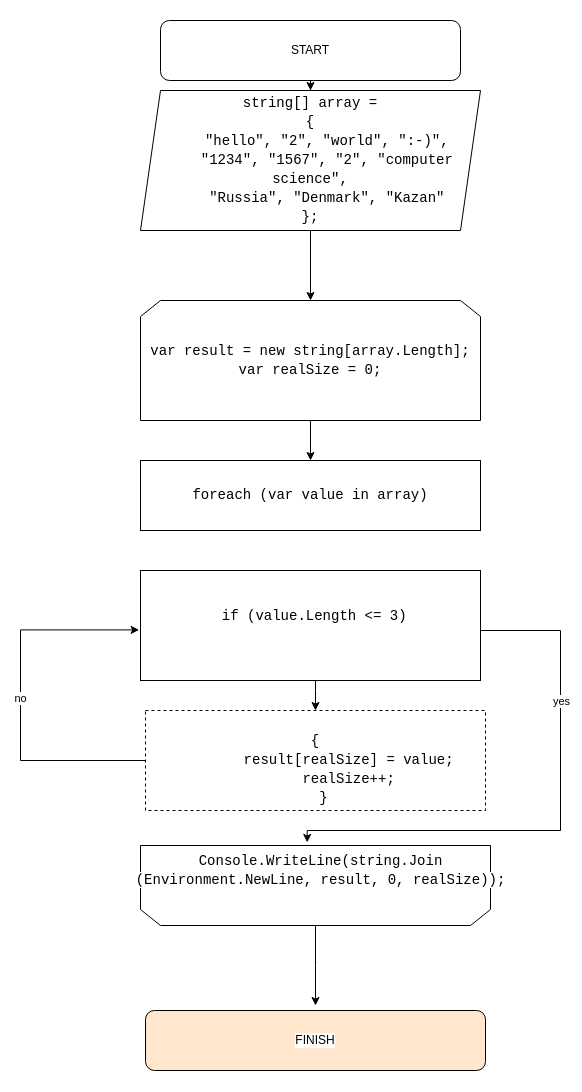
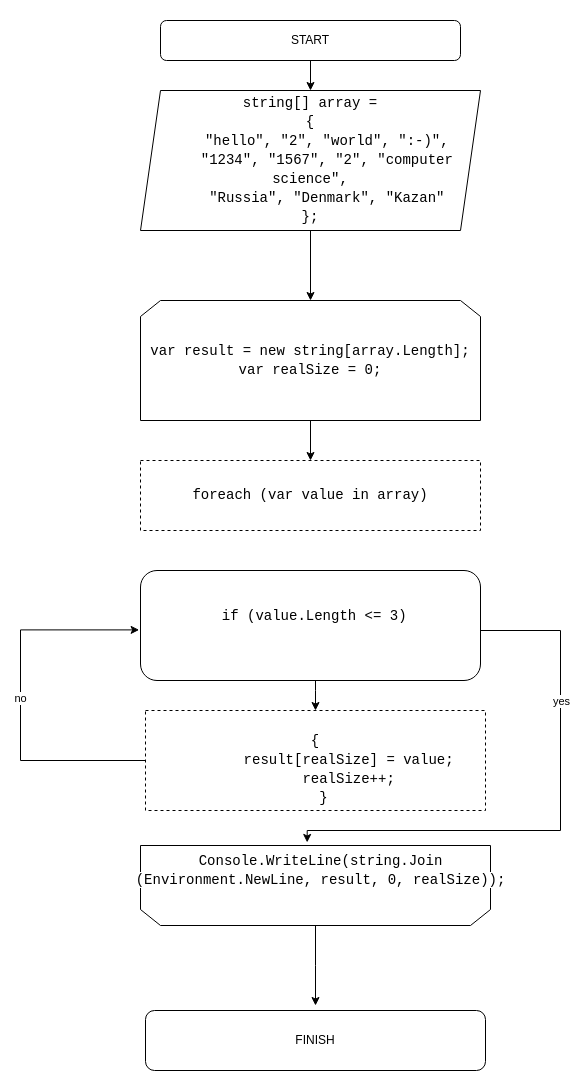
node "START": size 300x60 -> 300x40
node "foreach (var value in array)": style solid -> dashed
node "if (value.Length <= 3)": shape rectangle -> rounded rectangle
node "FINISH": fillcolor #ffe6cc -> #ffffff
